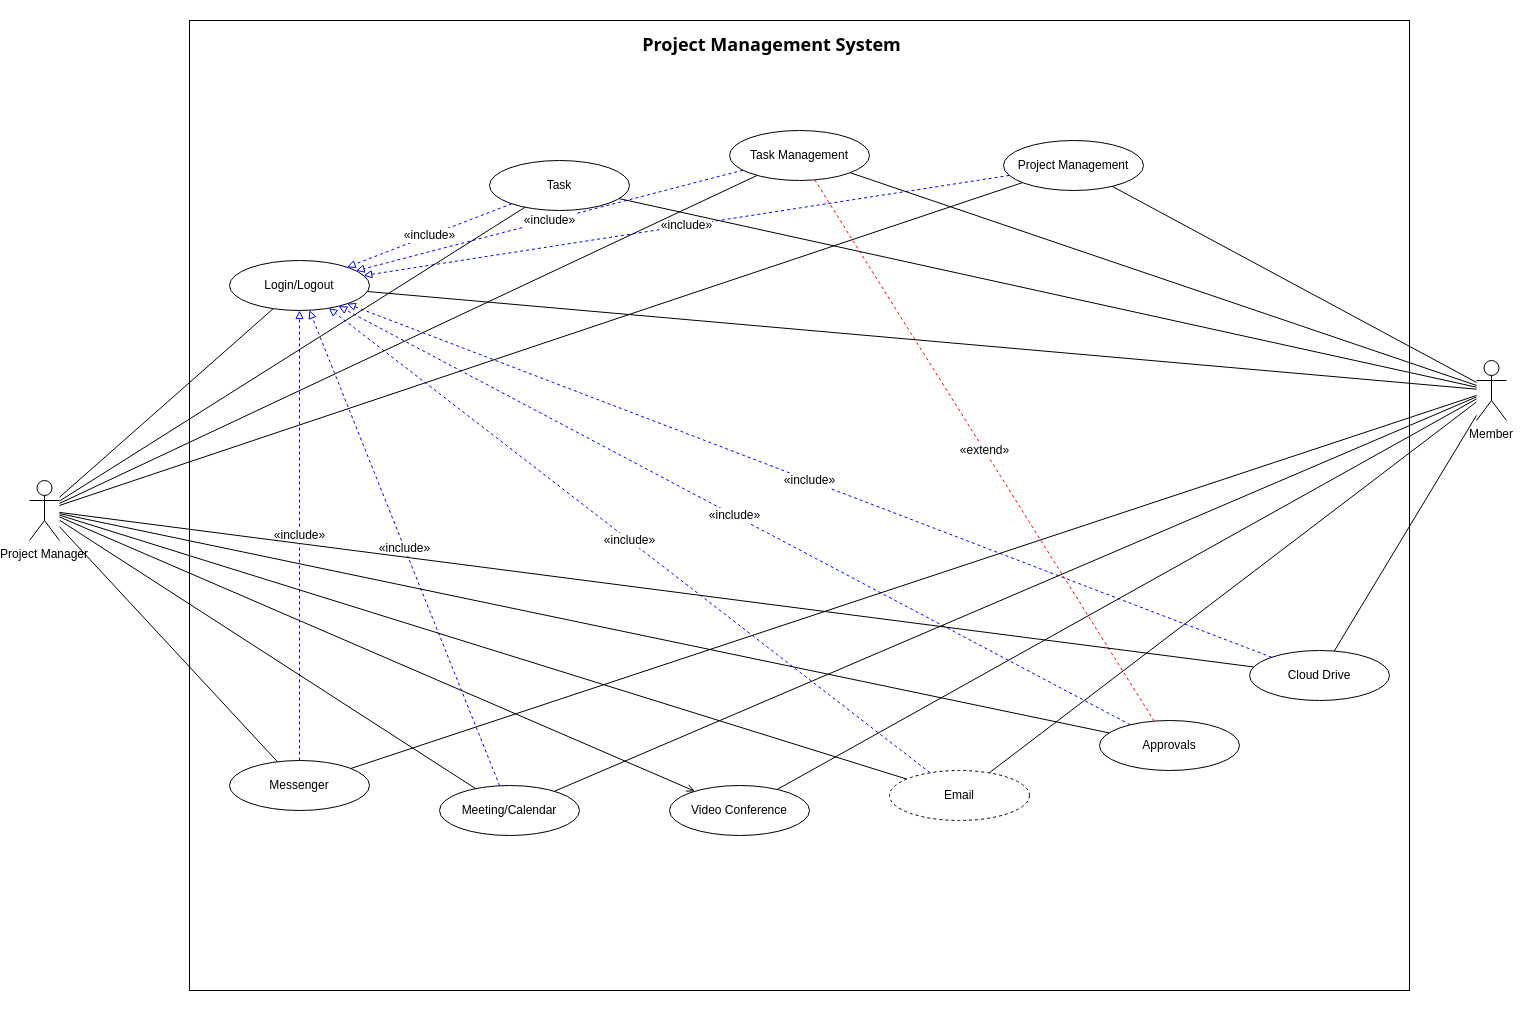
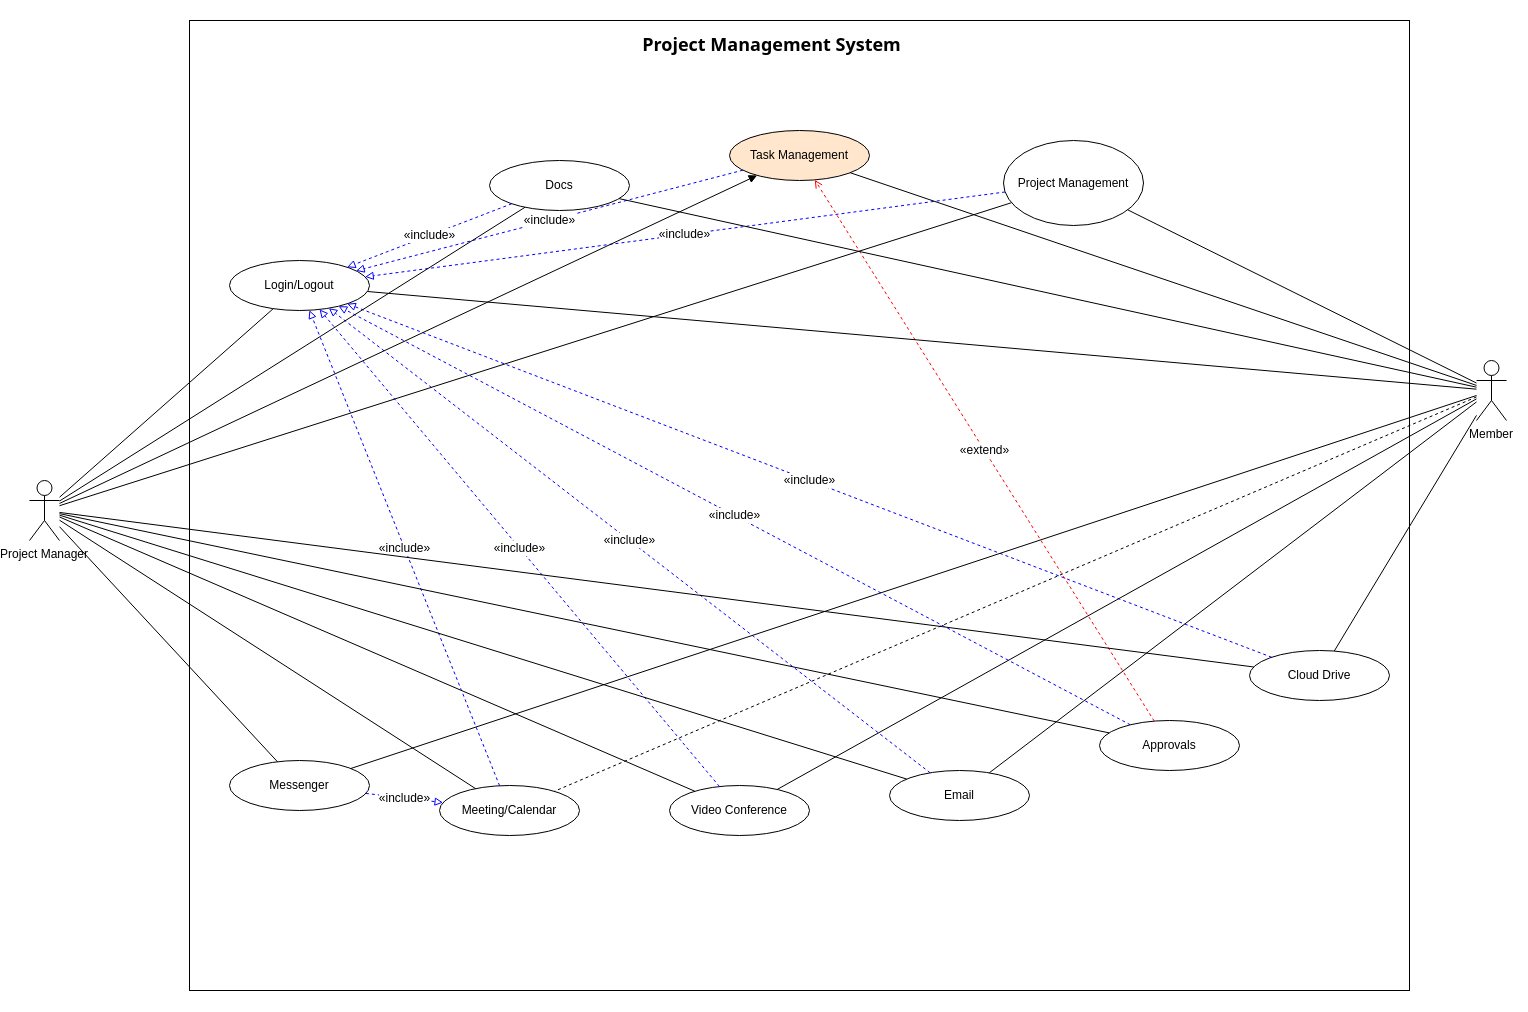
node "Task Management": fillcolor #ffffff -> #ffe6cc
node "Project Management": size 140x50 -> 140x85
edge "Task Management" -- "Project Manager": arrowhead none -> block
edge "Task Management" -- "Approvals": arrowhead none -> open
node "Task": label "Task" -> "Docs"
edge "Member" -- "Meeting/Calendar": style solid -> dashed
edge "Messenger" -> "Login/Logout": now "Messenger" -> "Meeting/Calendar"
edge "Video Conference" -> "Login/Logout": added, label "«include»"
edge "Project Manager" -> "Video Conference": arrowhead open -> none
node "Email": style dashed -> solid
